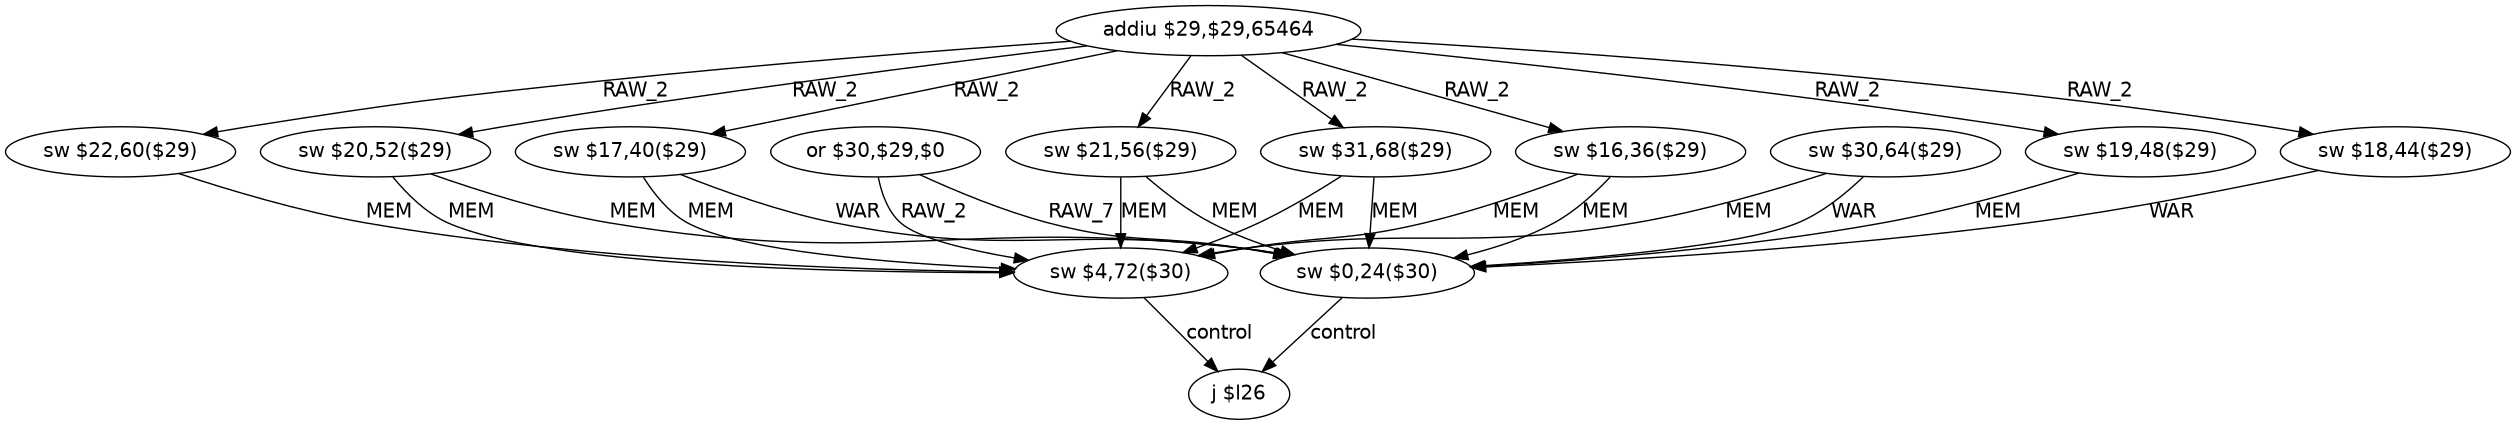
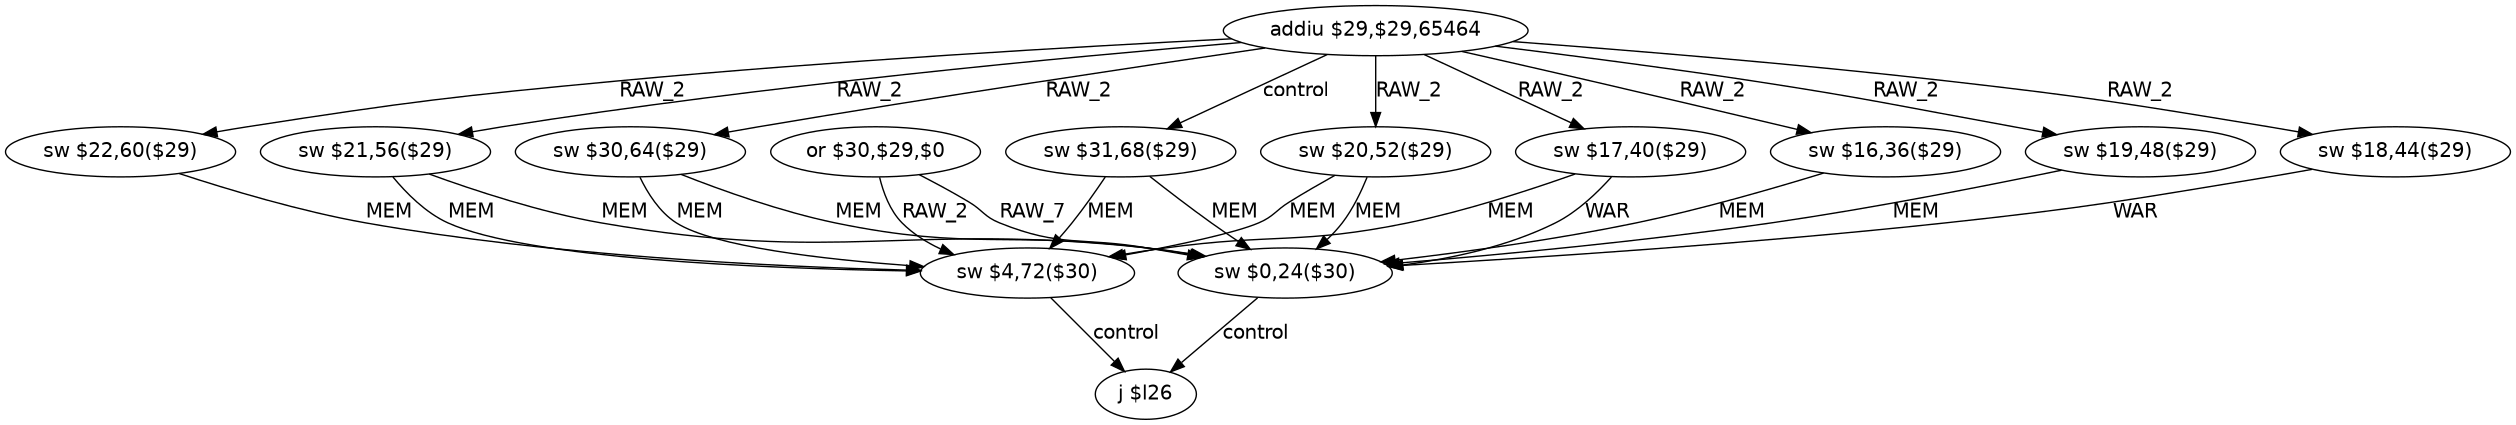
edge "addiu $29,$29,65464" -> "sw $30,64($29)": added, label "RAW_2"
edge "addiu $29,$29,65464" -> "sw $31,68($29)": label "RAW_2" -> "control"
edge "sw $30,64($29)" -> "sw $0,24($30)": label "WAR" -> "MEM"
edge "sw $16,36($29)" -> "sw $4,72($30)": removed, label "MEM"
